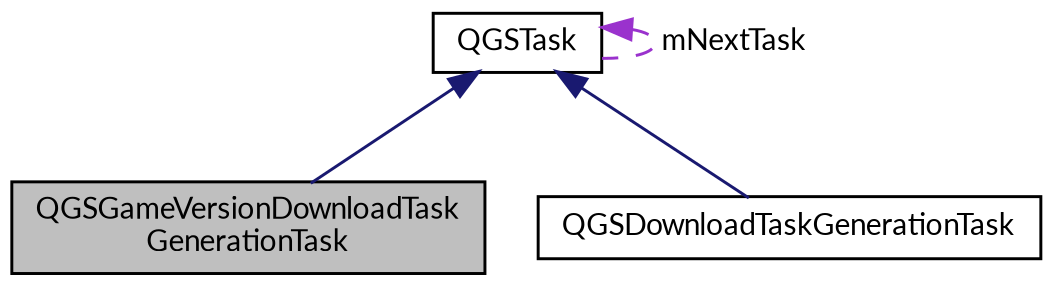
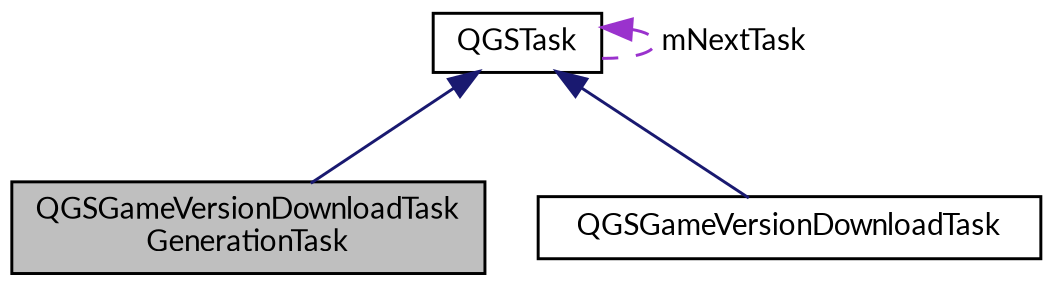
node "QGSDownloadTaskGenerationTask": label "QGSDownloadTaskGenerationTask" -> "QGSGameVersionDownloadTask"
